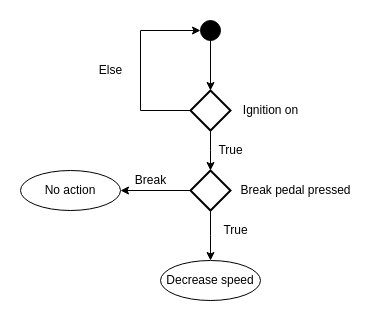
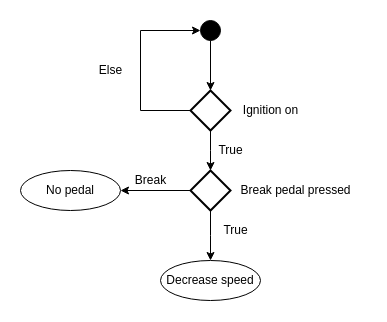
node "No action": label "No action" -> "No pedal"
